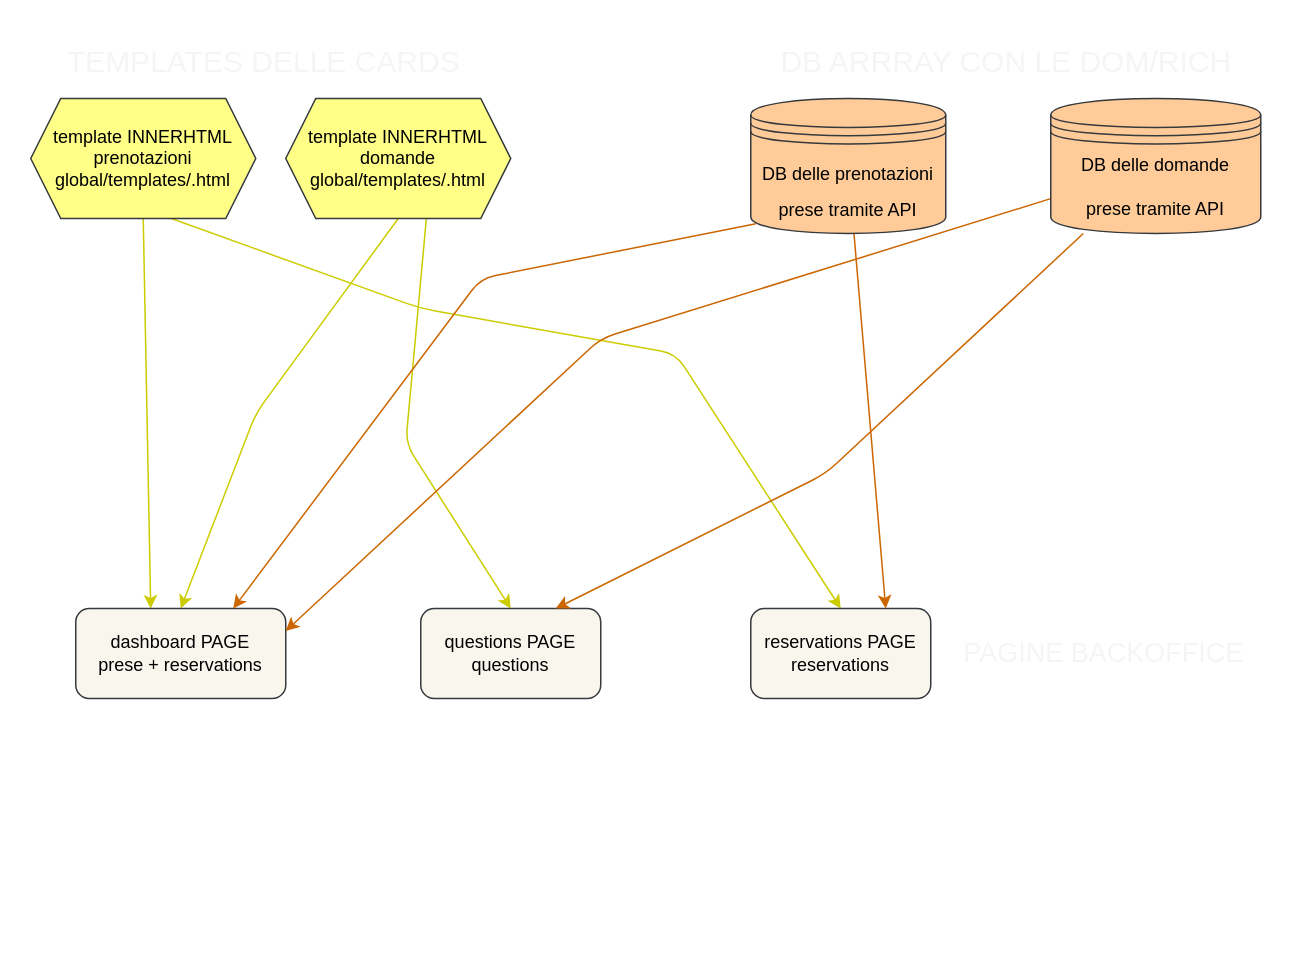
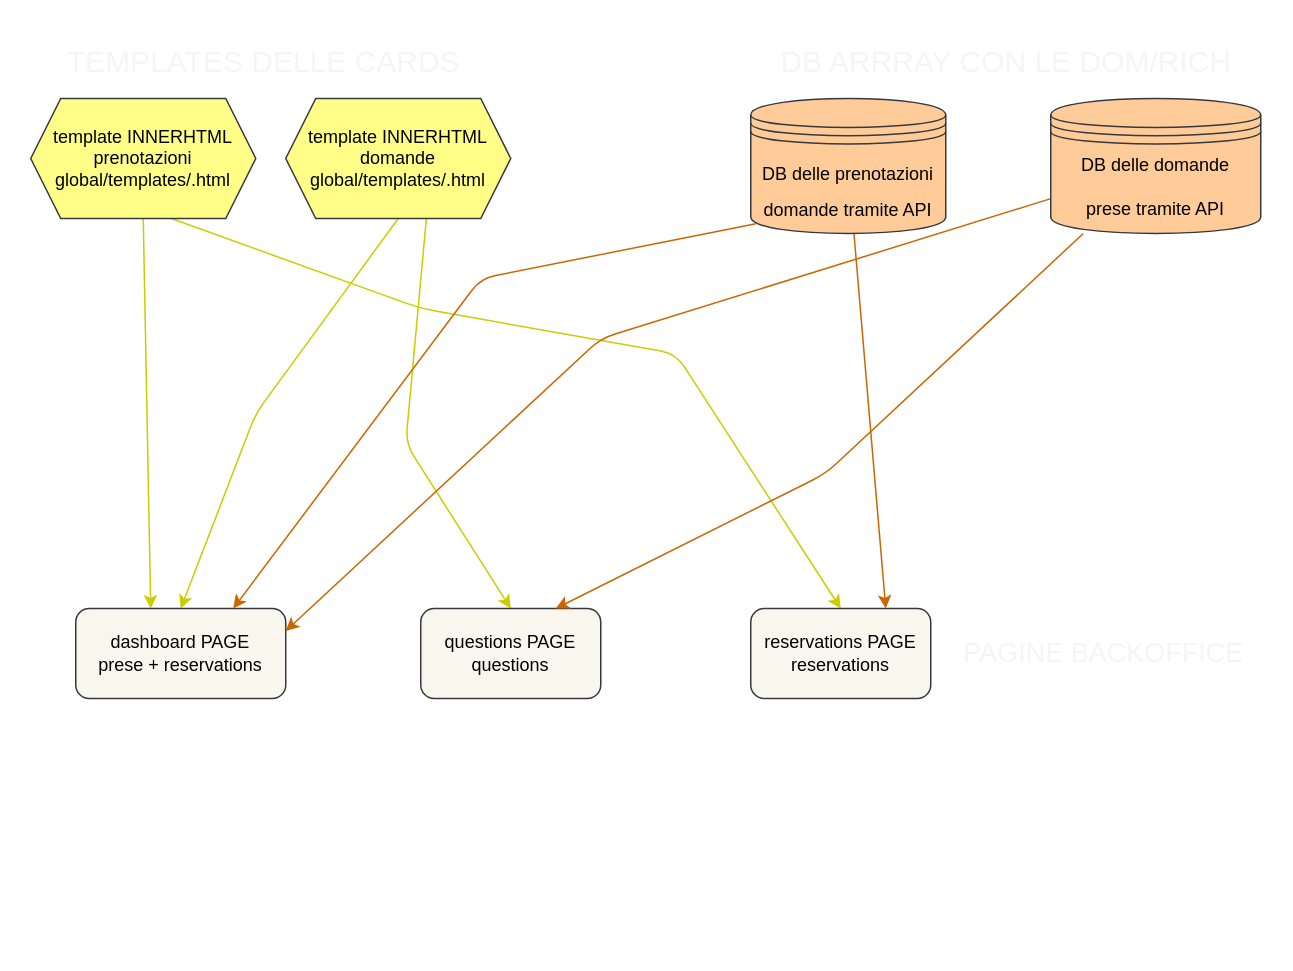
node "DB delle prenotazioni prese tramite API": label "DB delle prenotazioni prese tramite API" -> "DB delle prenotazioni domande tramite API"
